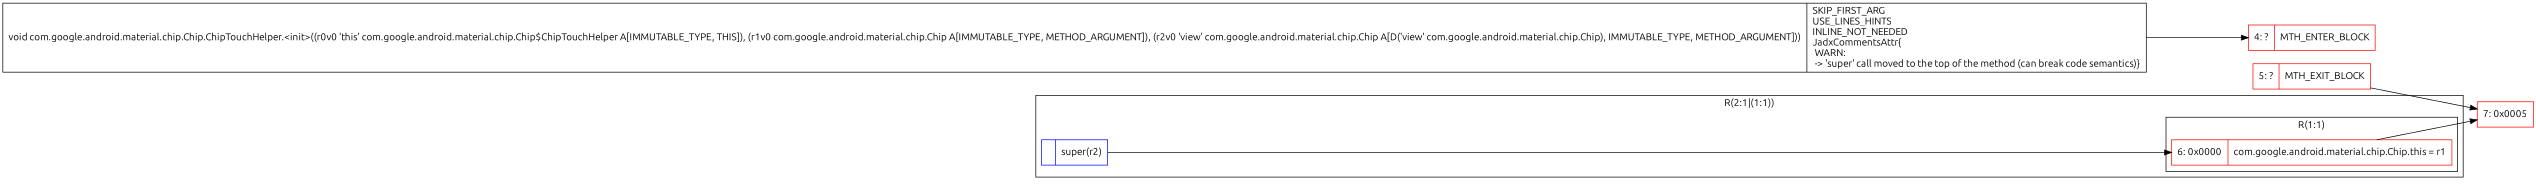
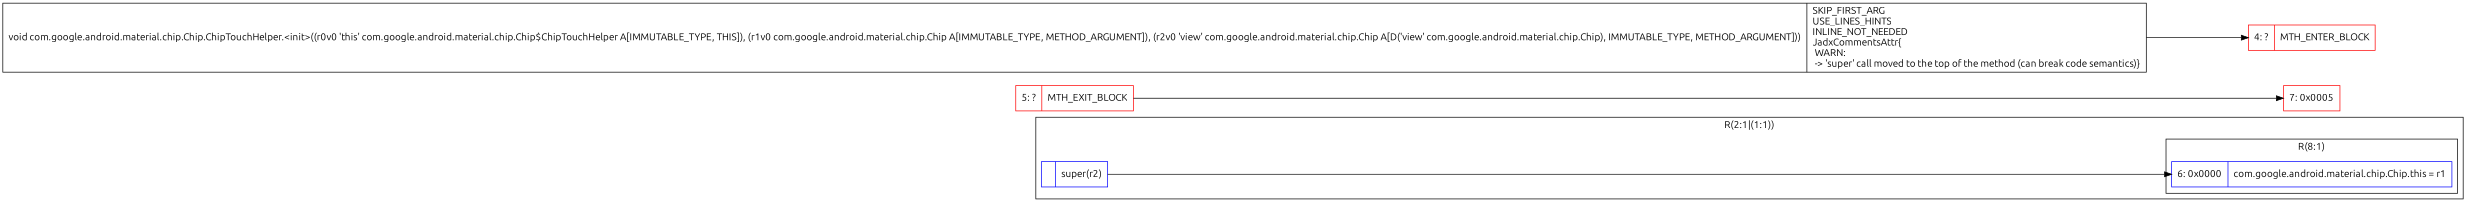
cluster "R(1:1)": label "R(1:1)" -> "R(8:1)"
edge "6: 0x0000" -> "7: 0x0005": removed
node "6: 0x0000": color red -> blue
